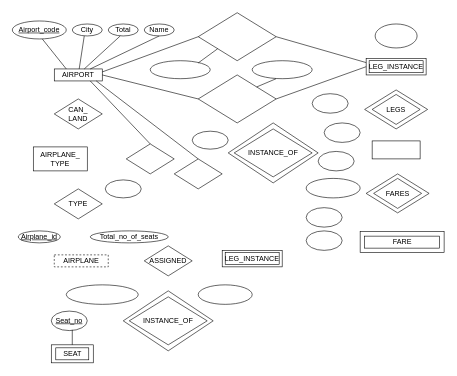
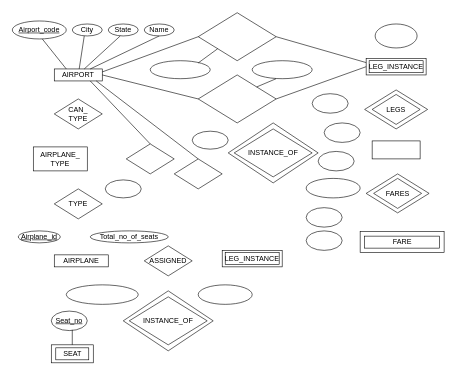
node "Total": label "Total" -> "State"
node "CAN_ LAND": label "CAN_ LAND" -> "CAN_ TYPE"
node "AIRPLANE": style dashed -> solid
